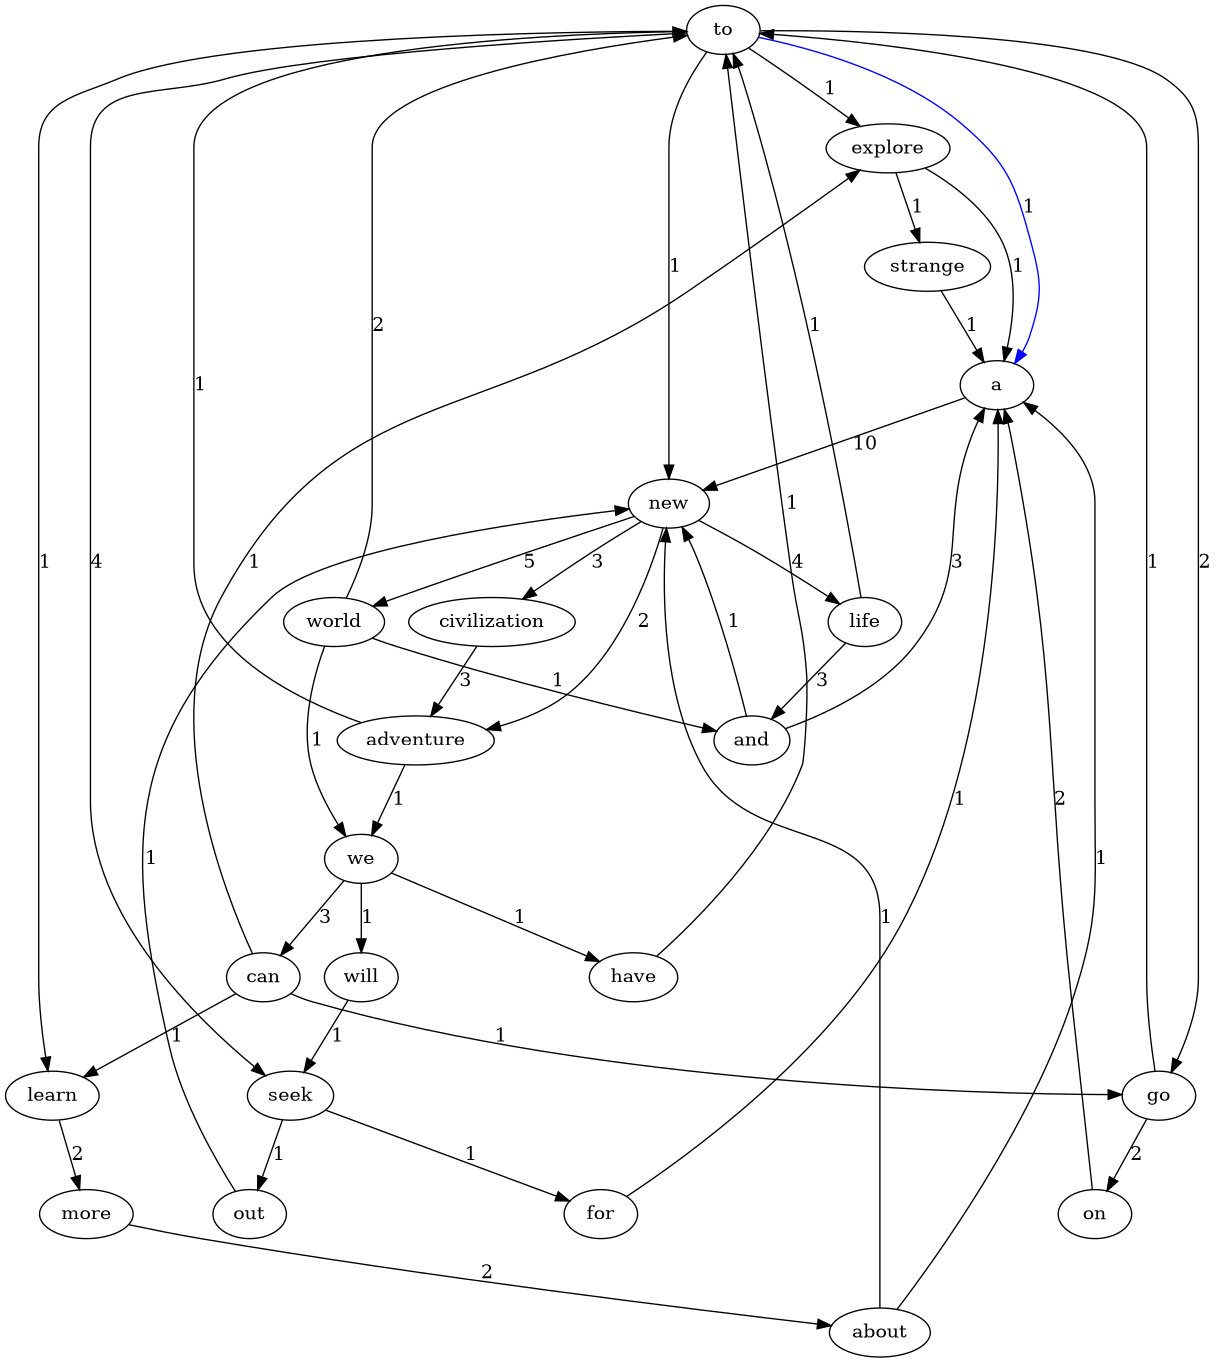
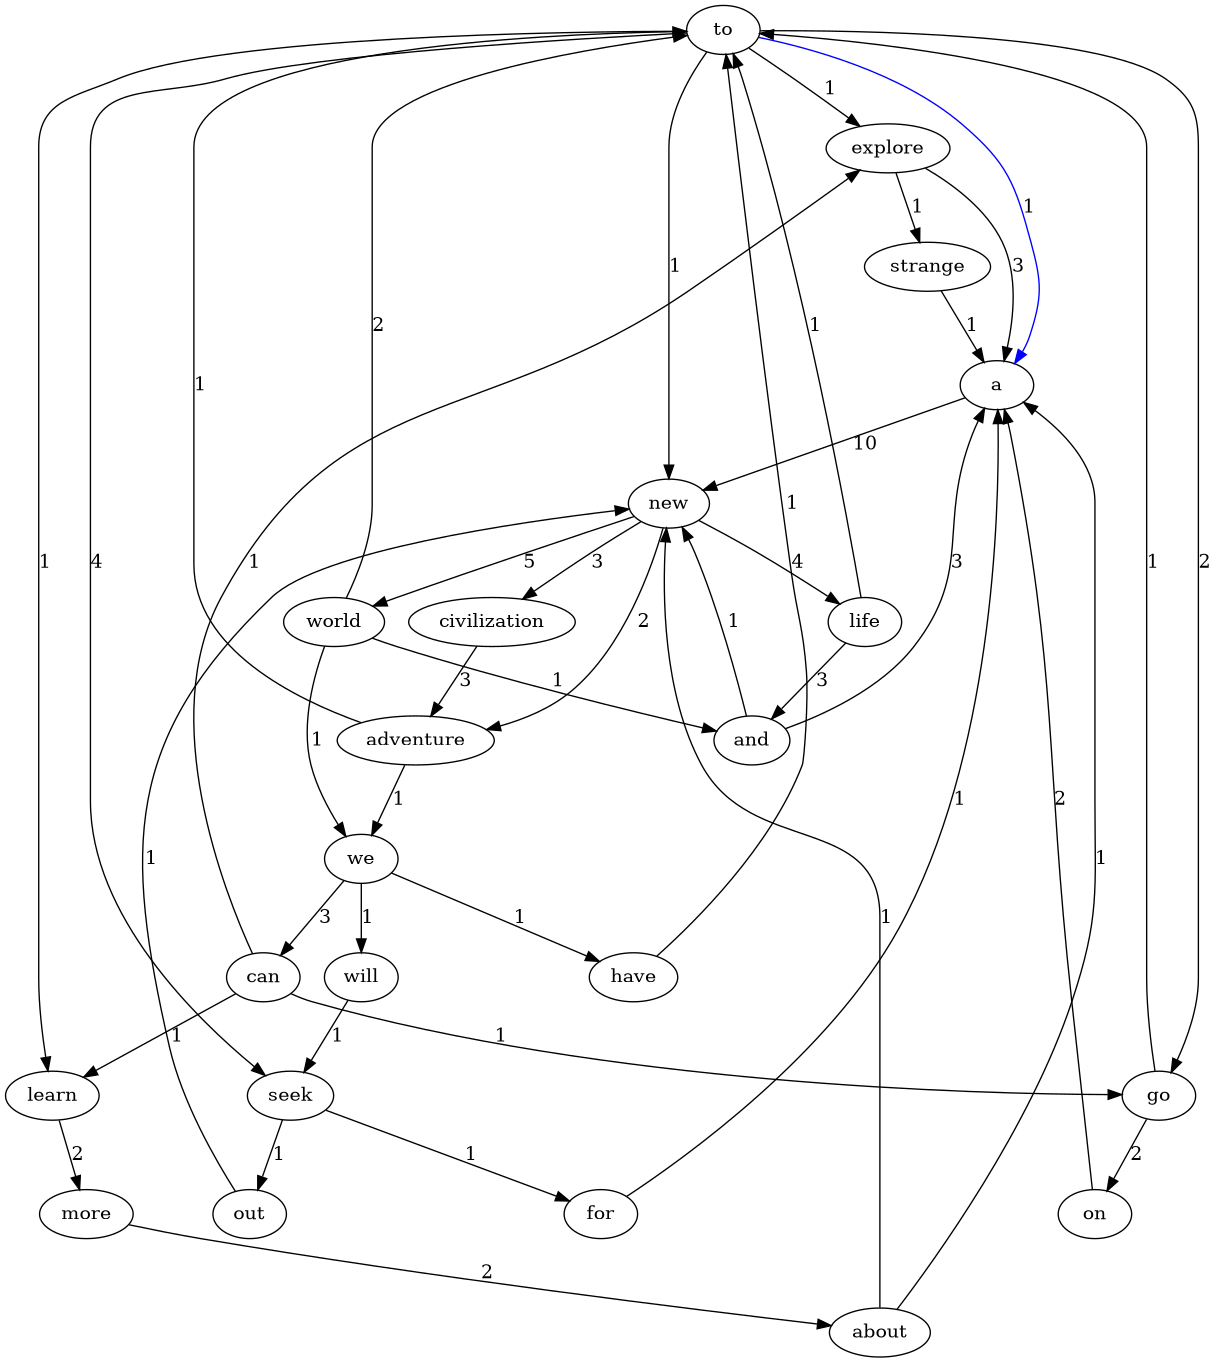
edge "explore" -> "a": label "1" -> "3"
